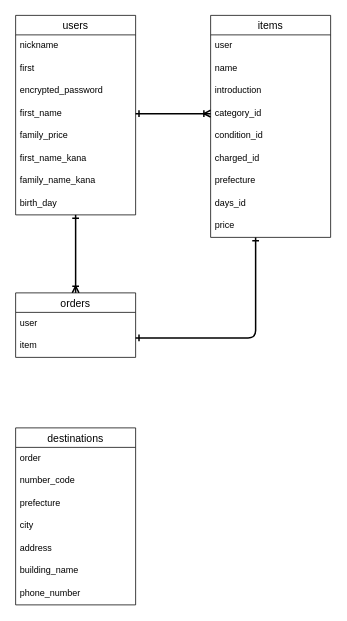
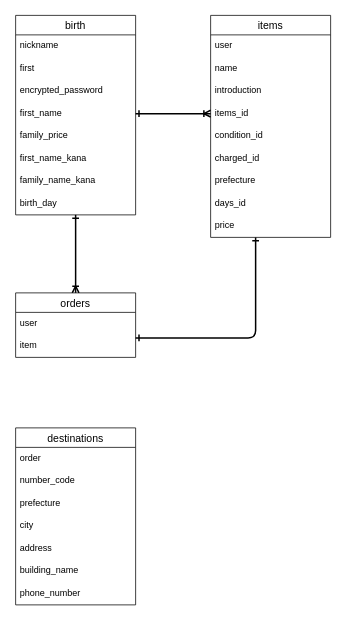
node "users": label "users" -> "birth"
node "category_id": label "category_id" -> "items_id"
